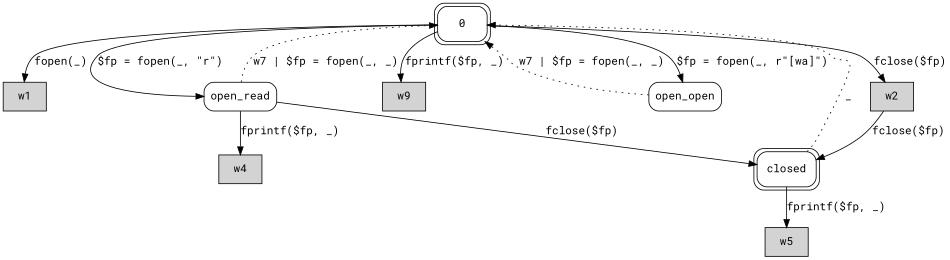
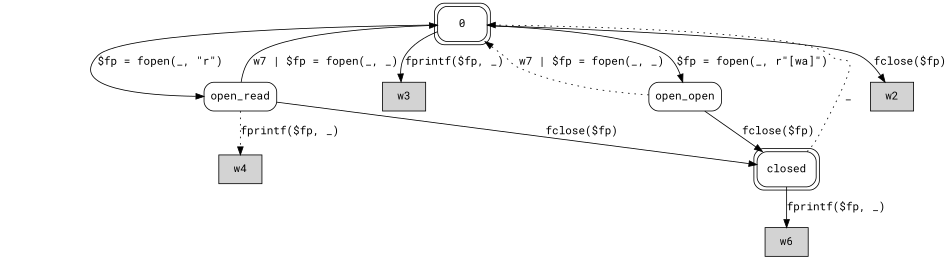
edge "open_read" -> "0": style dotted -> solid
node "w1": removed
node "w9": label "w9" -> "w3"
edge "open_read" -> "w4": style solid -> dotted
edge "w2" -> "closed": now "open_open" -> "closed"
node "w5": label "w5" -> "w6"
